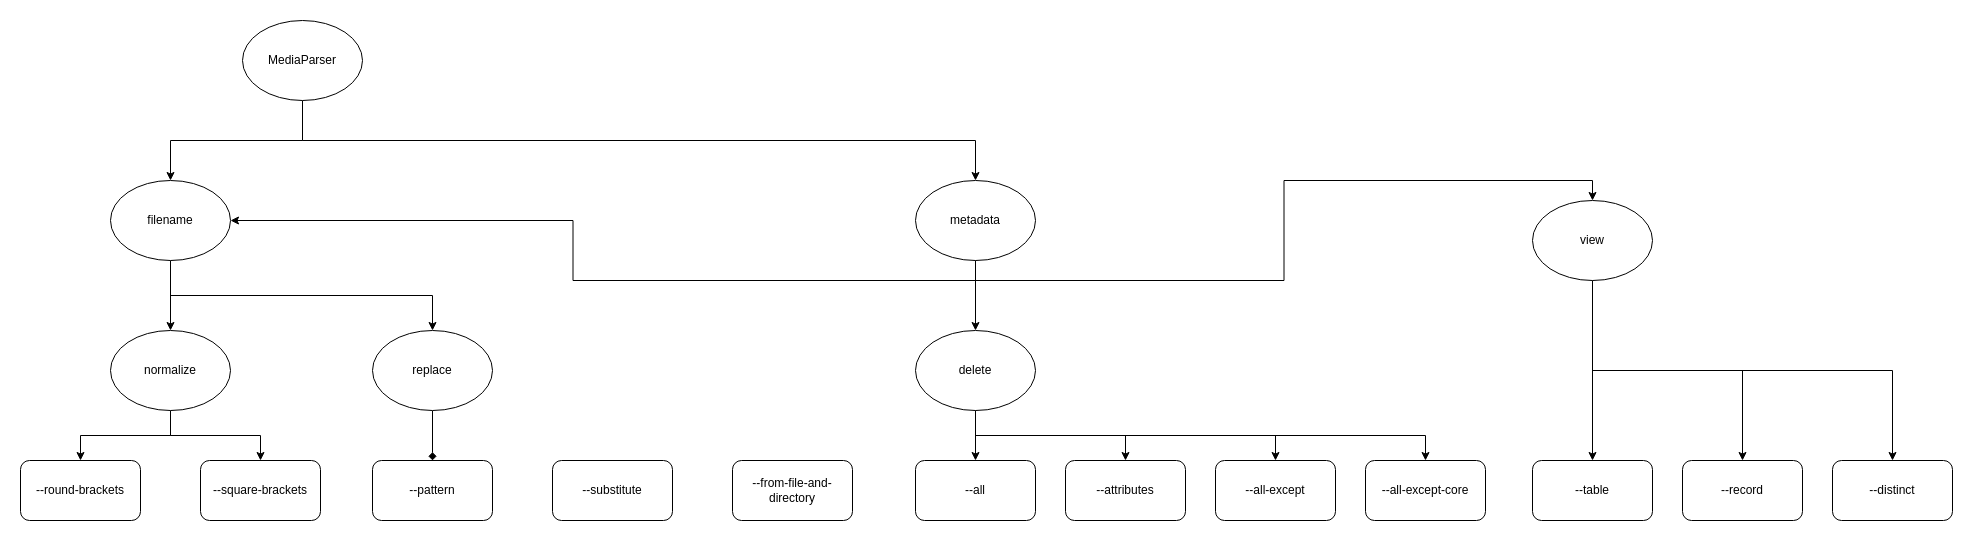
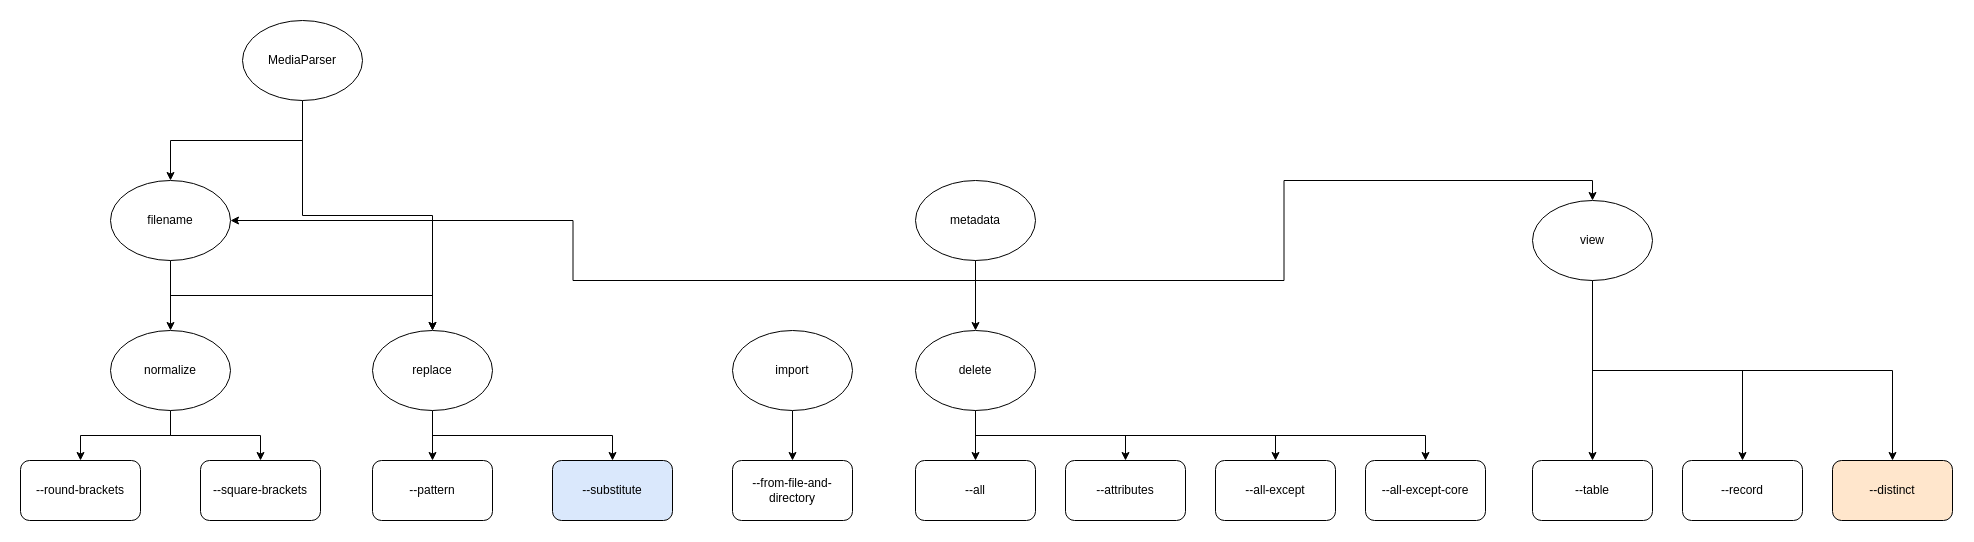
edge "MediaParser" -> "metadata": now "MediaParser" -> "replace"
node "import": added
edge "import" -> "--from-file-and-directory": added
edge "replace" -> "--substitute": added
edge "replace" -> "--pattern": arrowhead diamond -> classic
node "--substitute": fillcolor #ffffff -> #dae8fc
node "--distinct": fillcolor #ffffff -> #ffe6cc
